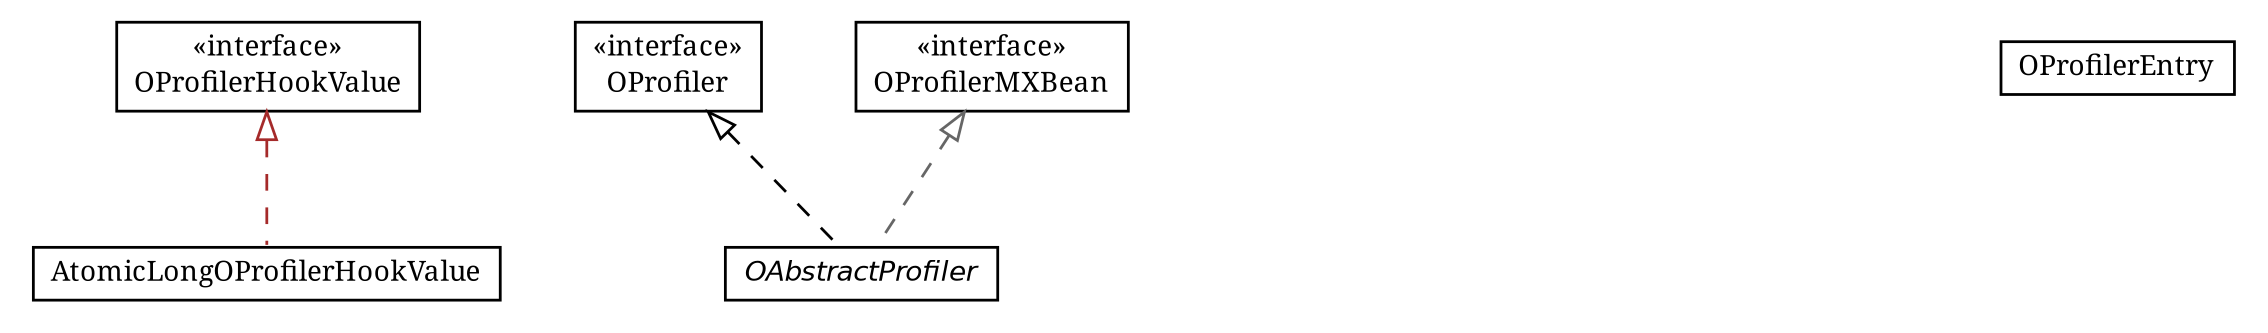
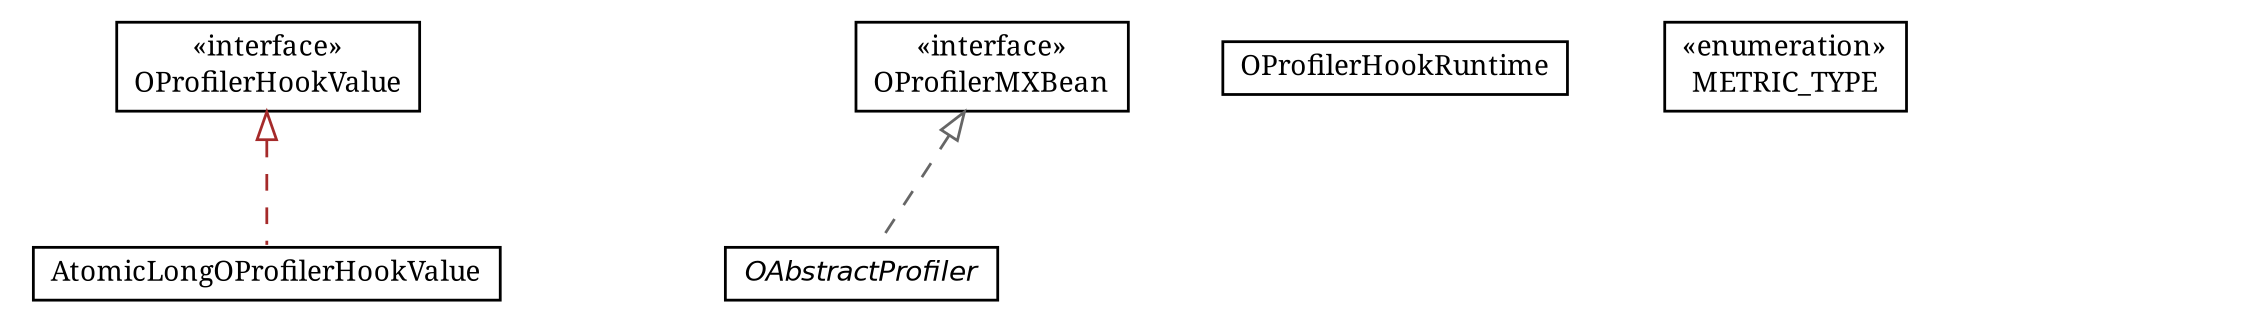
node "OProfiler": removed
node "OProfilerHookRuntime": added
node "METRIC_TYPE": added
node "OProfilerEntry": removed
